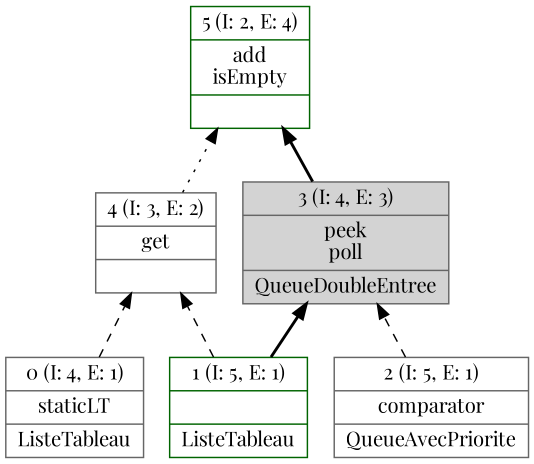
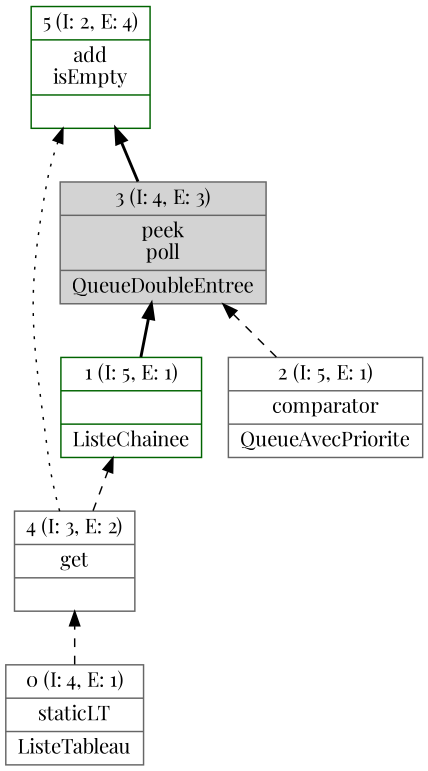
edge "1 (I: 5, E: 1)" -> "4 (I: 3, E: 2)": reversed
node "1 (I: 5, E: 1)": text "ListeTableau" -> "ListeChainee"
